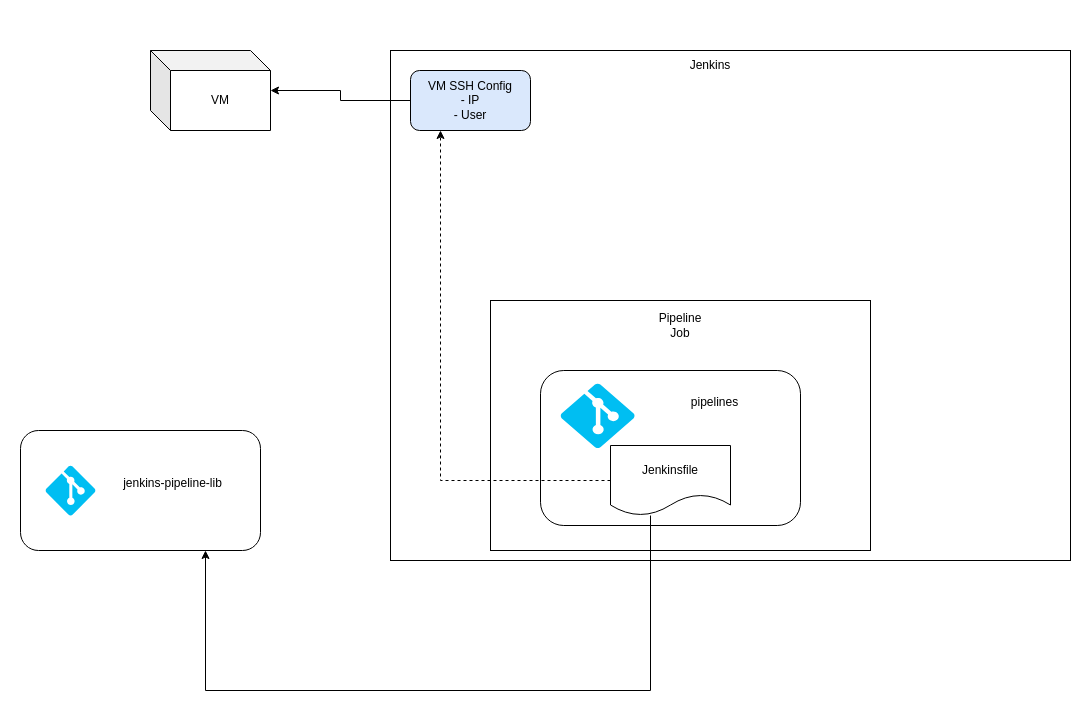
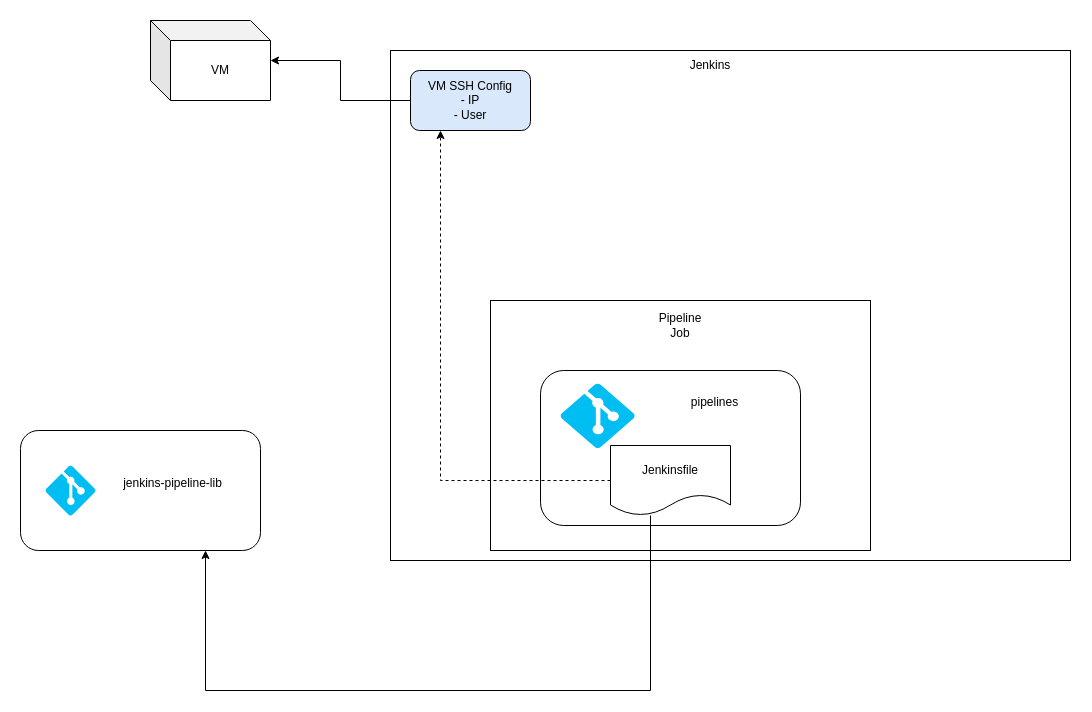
node "VM": moved (211, 91) -> (211, 61)
